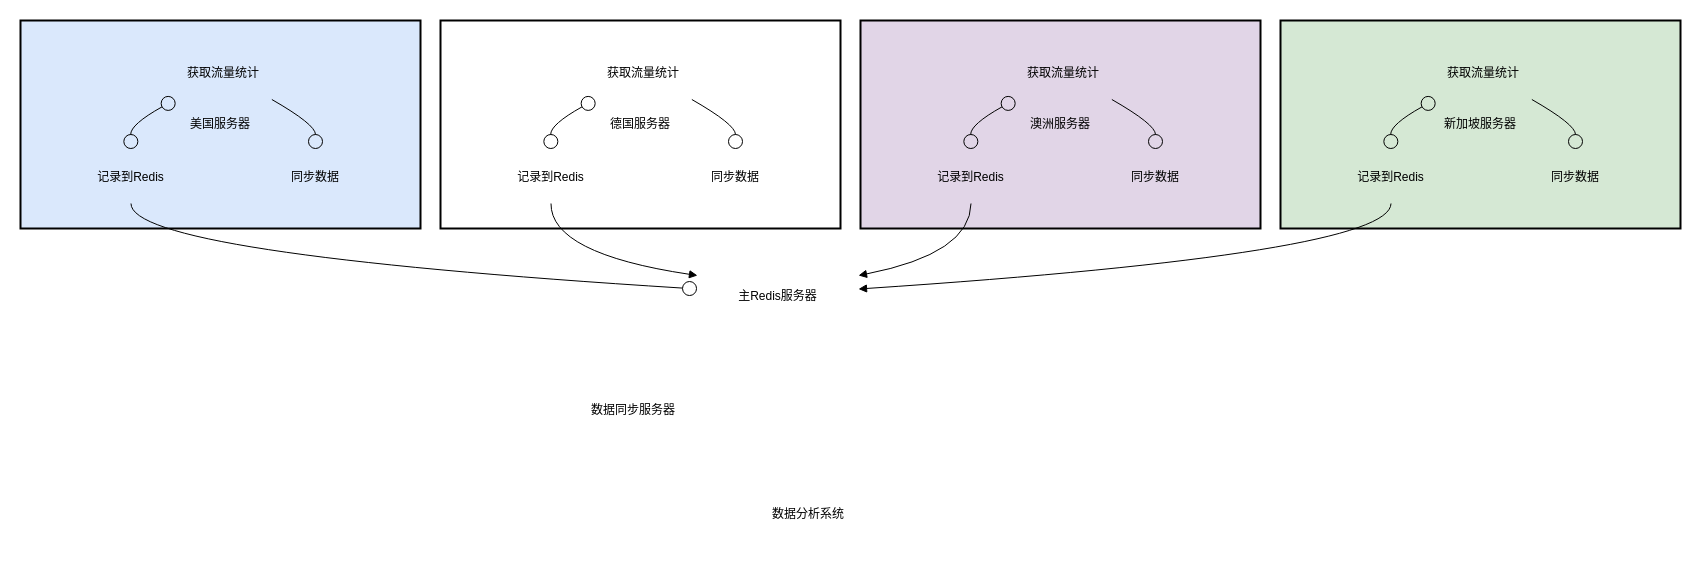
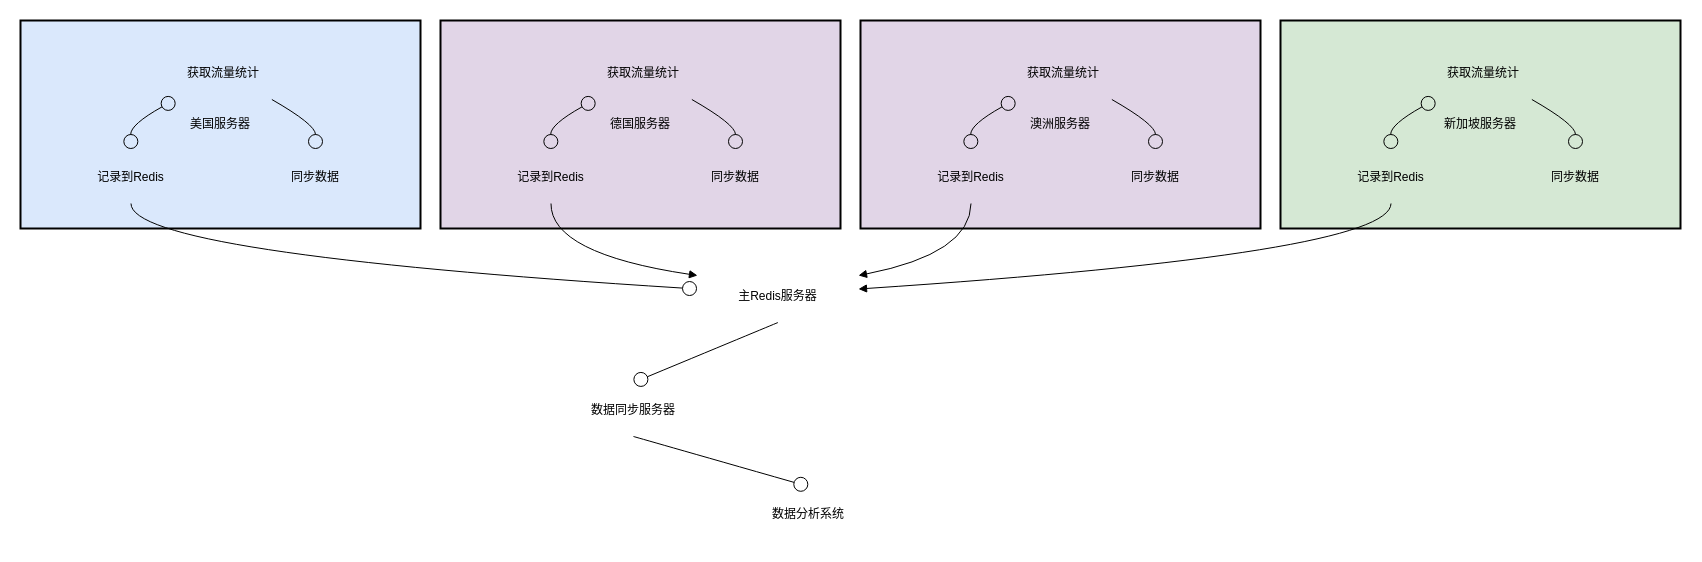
node "德国服务器": fillcolor #ffffff -> #e1d5e7
edge "主Redis服务器" -> "数据同步服务器": added
edge "数据同步服务器" -> "数据分析系统": added
